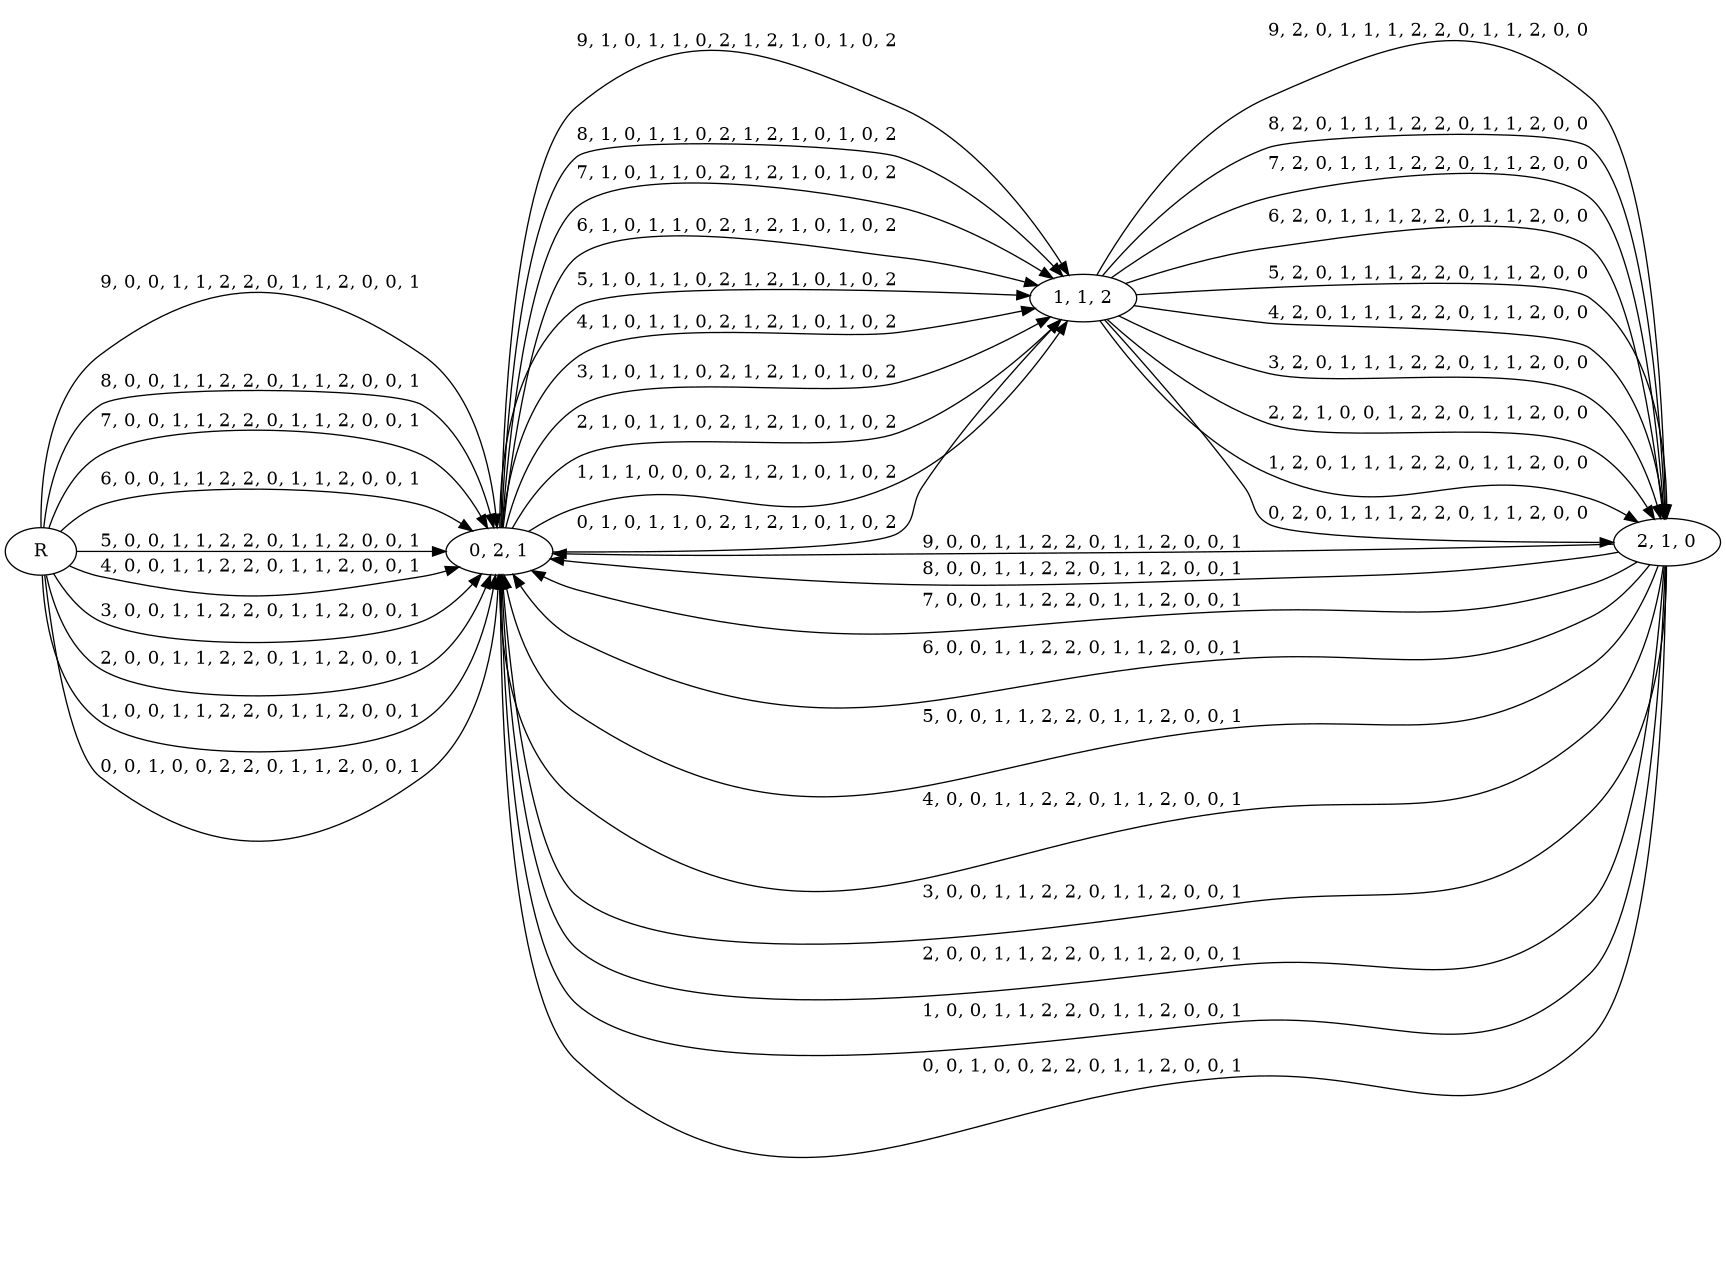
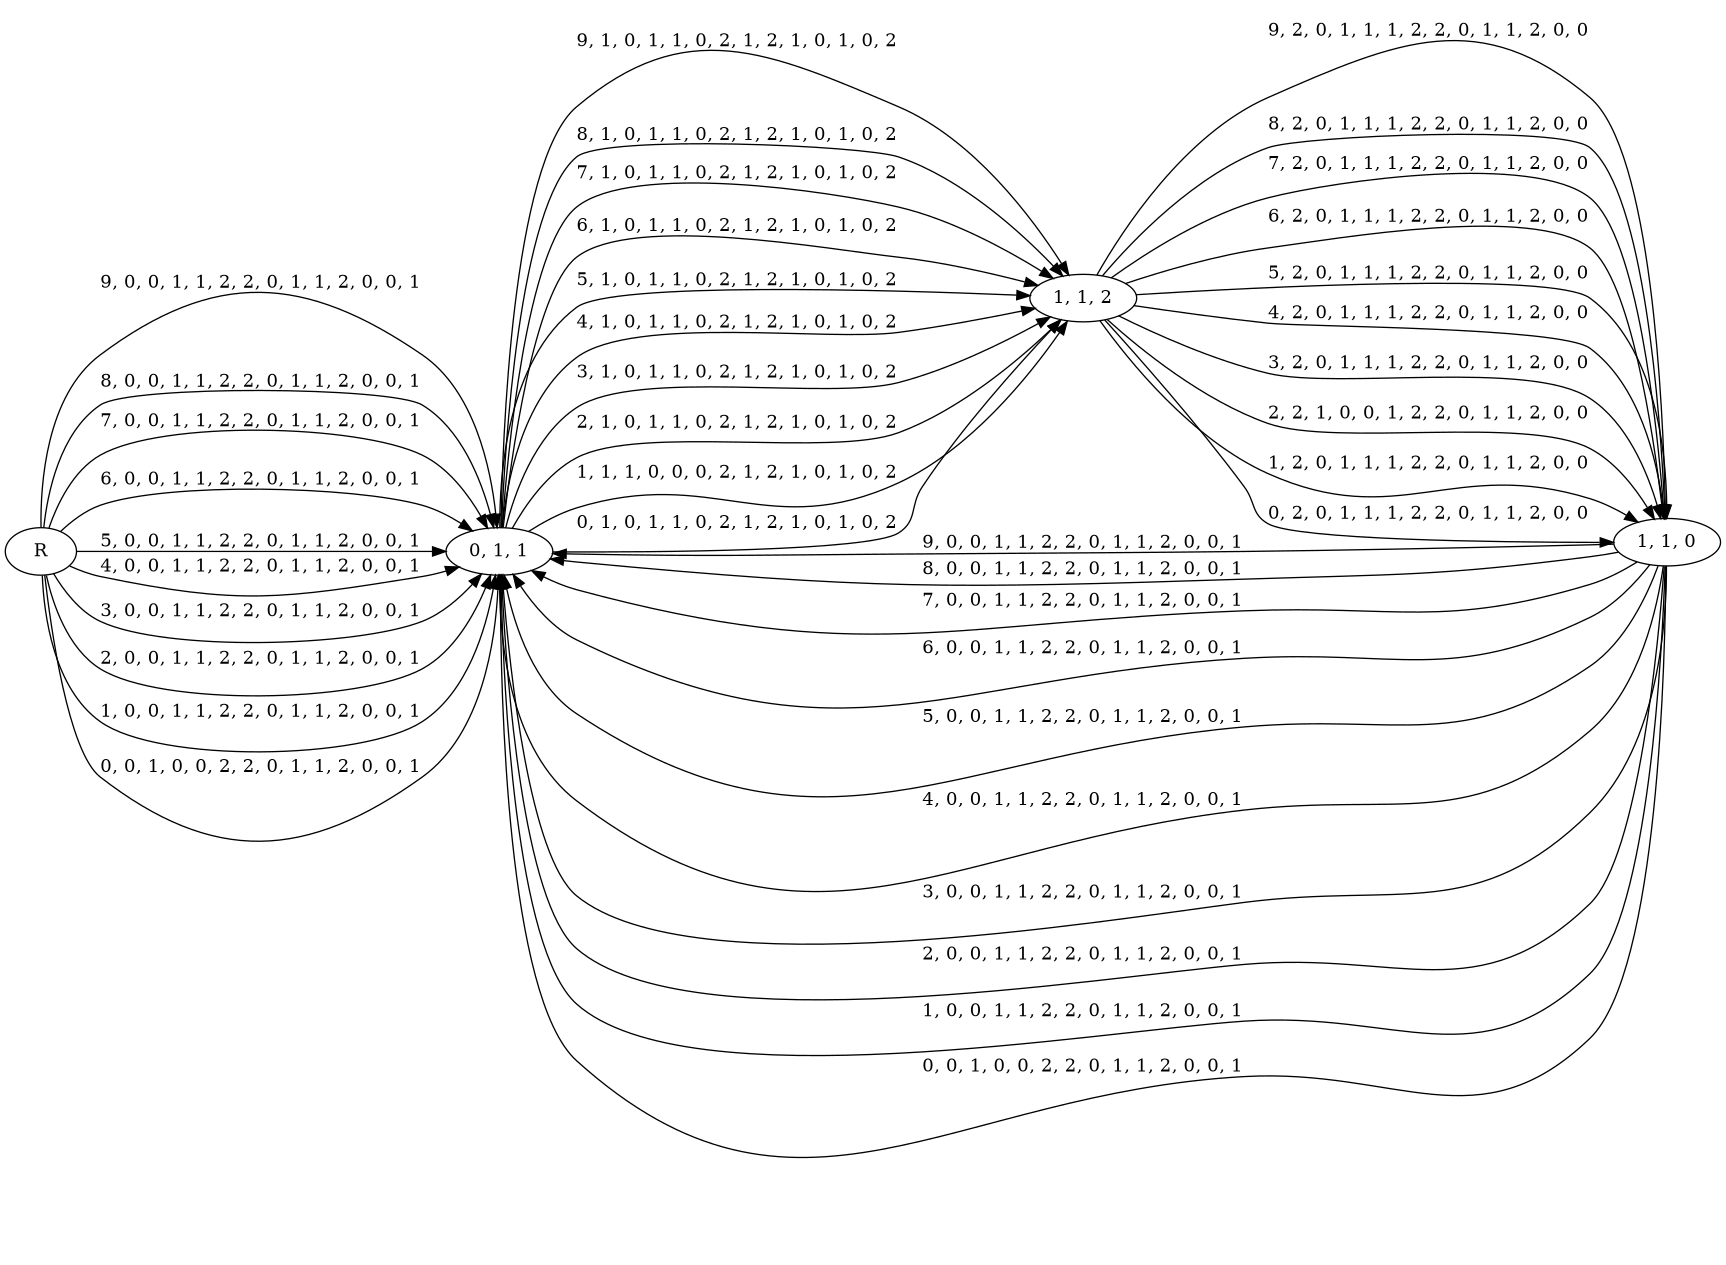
node "2, 1, 0": label "2, 1, 0" -> "1, 1, 0"
node "0, 2, 1": label "0, 2, 1" -> "0, 1, 1"
